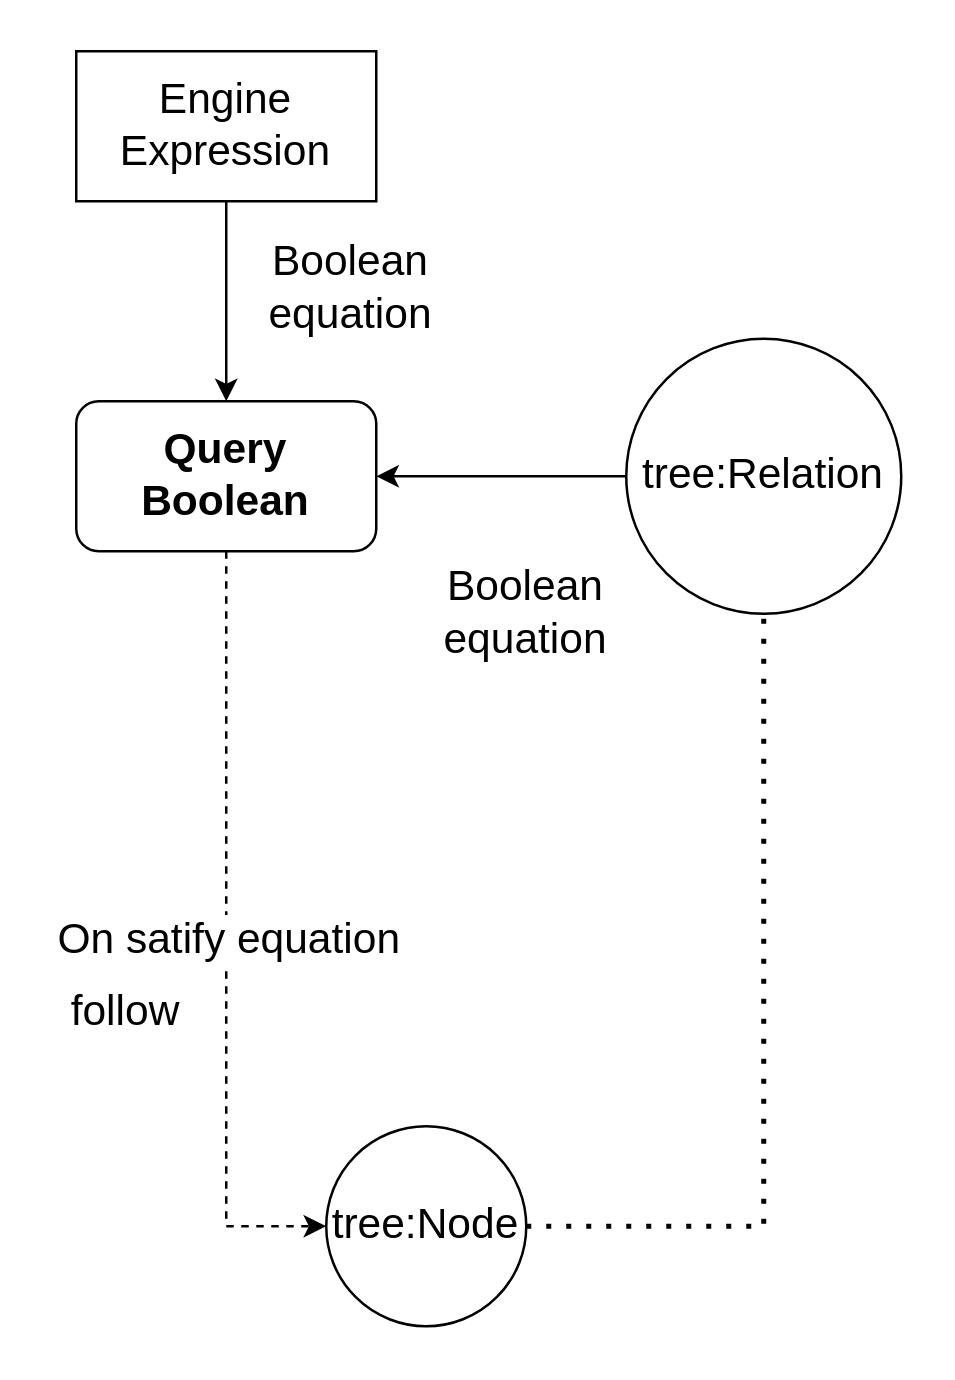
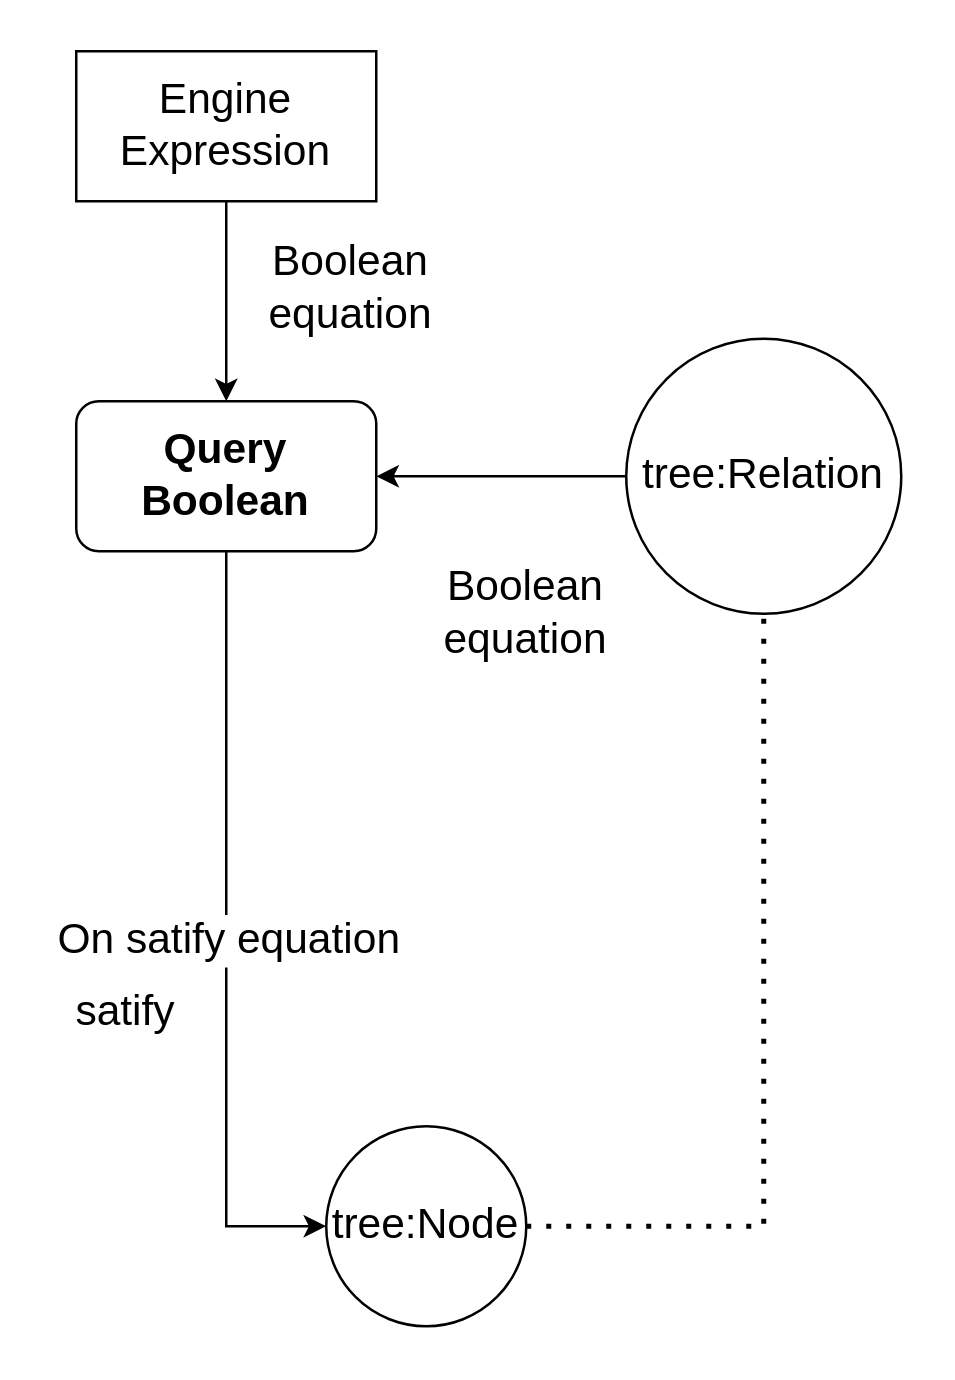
edge "Query Boolean" -> "tree:Node": style dashed -> solid
node "follow": label "follow" -> "satify"
